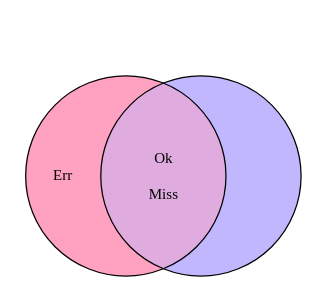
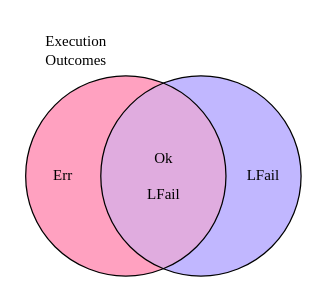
node "Execution Outcomes": added
node "Ok Miss": label "Ok Miss" -> "Ok LFail"
node "LFail": added
